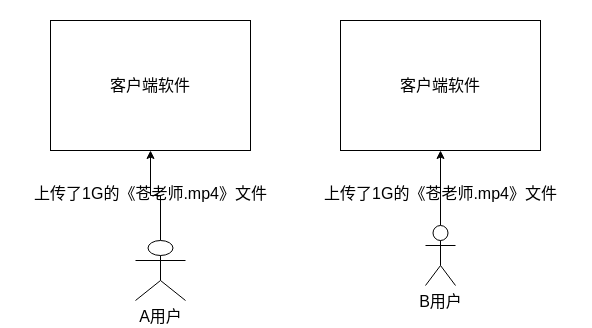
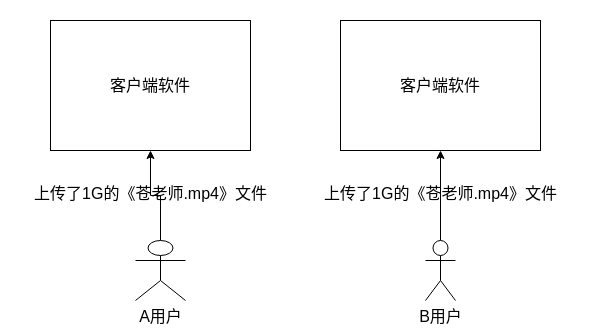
node "B用户": moved (441, 256) -> (441, 271)
